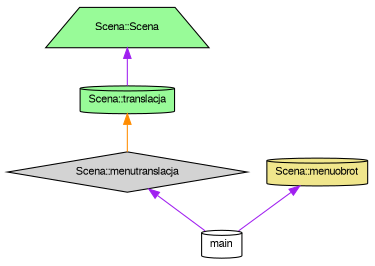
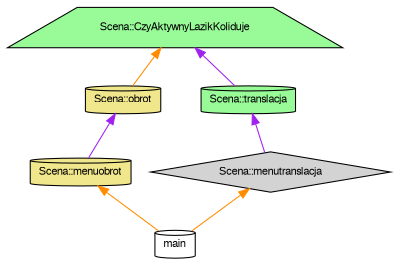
node "Scena::Scena": label "Scena::Scena" -> "Scena::CzyAktywnyLazikKoliduje"
node "Scena::obrot": added
edge "Scena::menutranslacja" -> "Scena::translacja": color darkorange -> purple
edge "main" -> "Scena::menuobrot": color purple -> darkorange
edge "main" -> "Scena::menutranslacja": color purple -> darkorange
